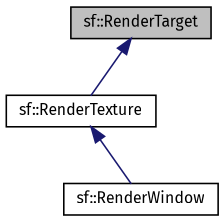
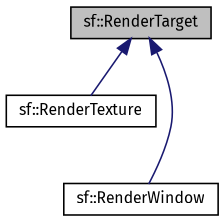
edge "sf::RenderWindow" -> "sf::RenderTexture": now "sf::RenderWindow" -> "sf::RenderTarget"
